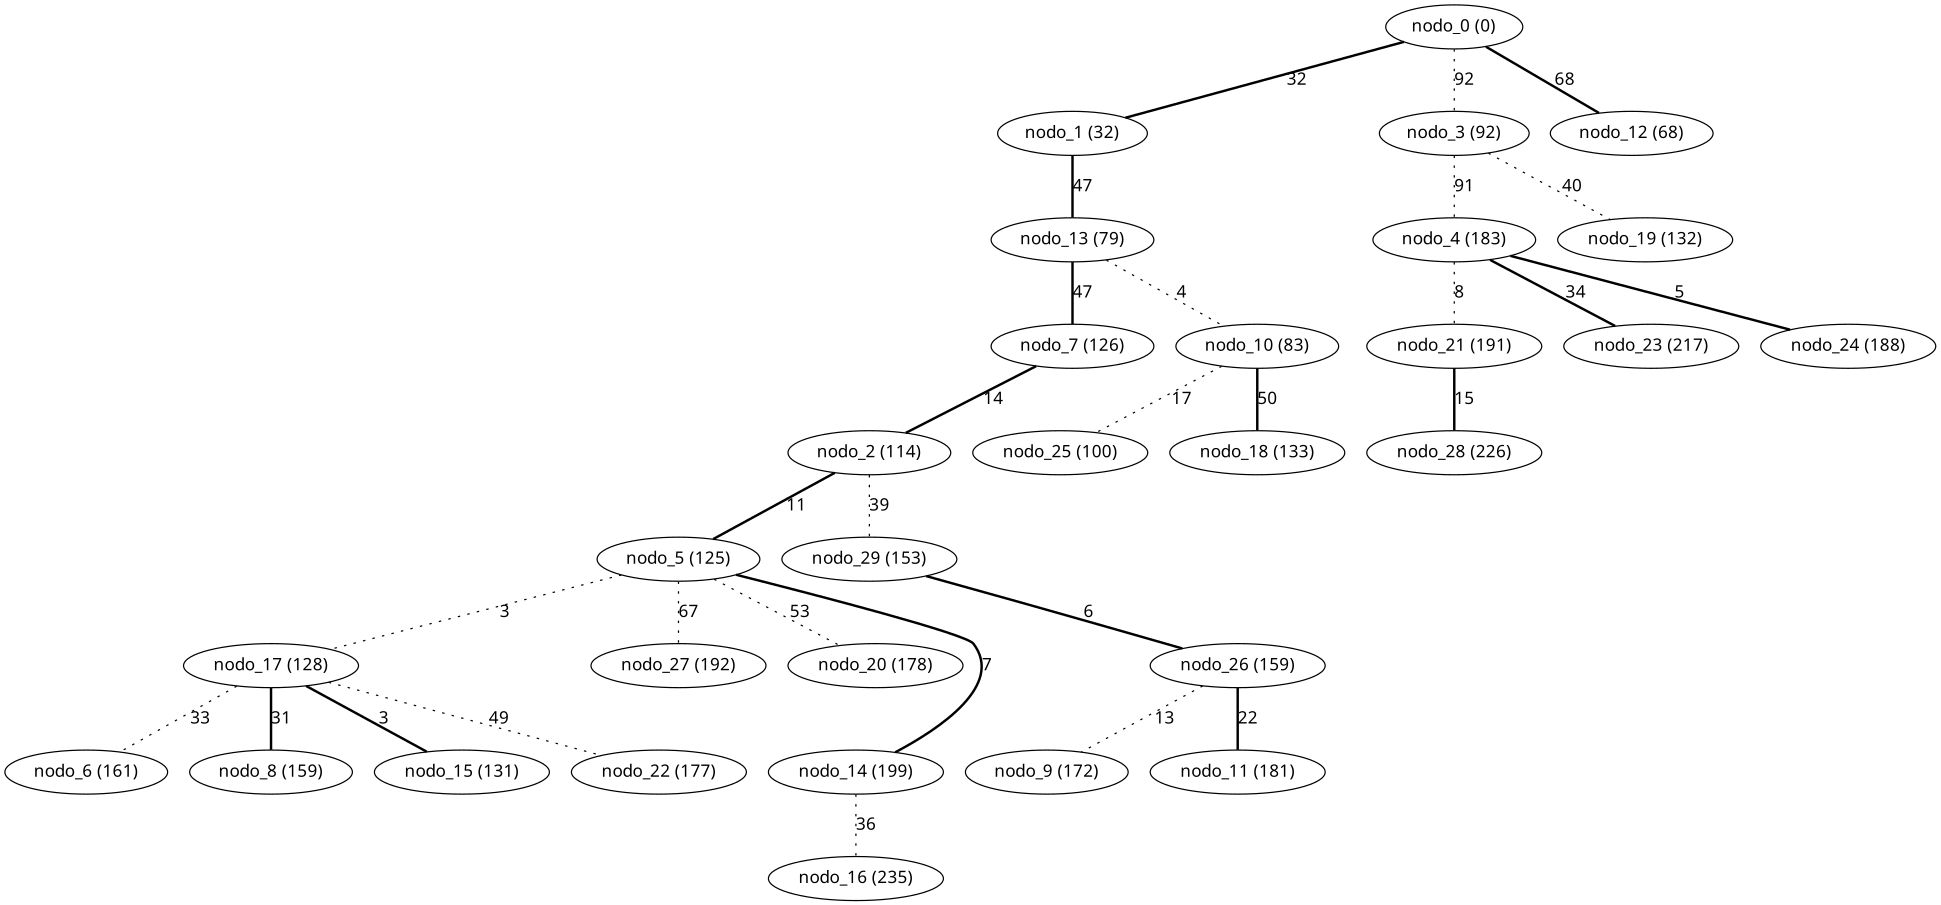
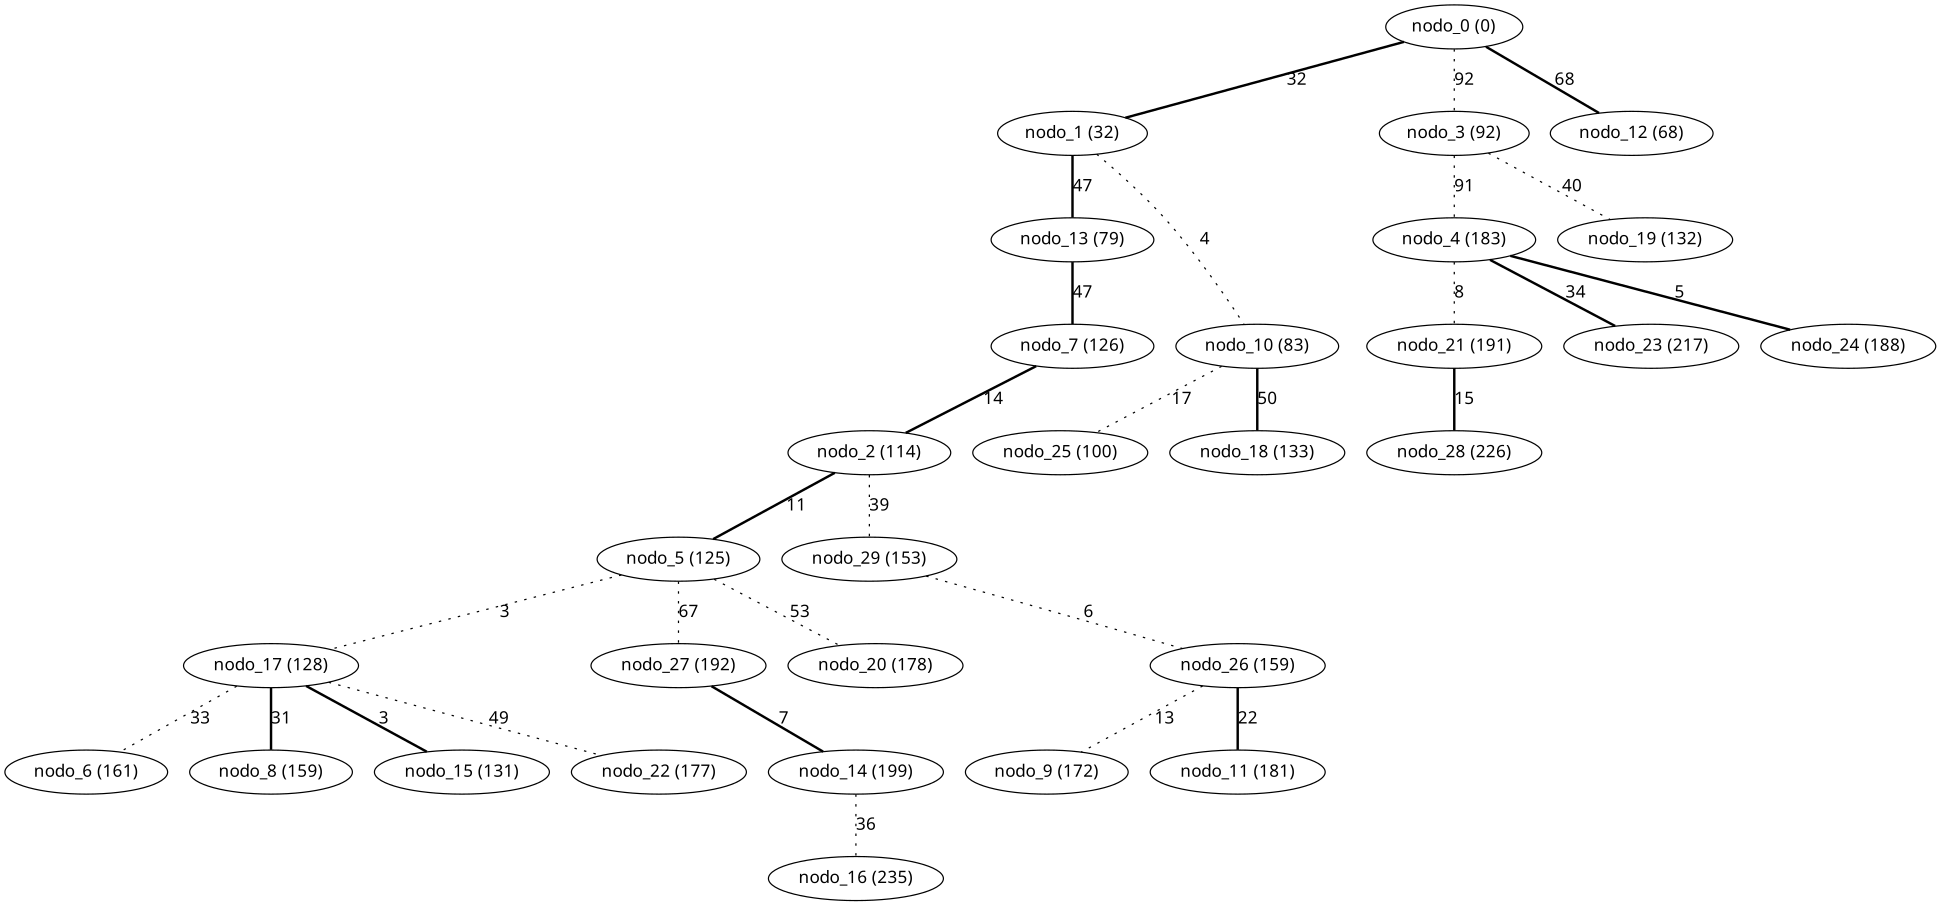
edge "nodo_13 (79)" -- "nodo_10 (83)": now "nodo_1 (32)" -- "nodo_10 (83)"
edge "nodo_29 (153)" -- "nodo_26 (159)": style bold -> dotted
edge "nodo_5 (125)" -- "nodo_14 (199)": now "nodo_27 (192)" -- "nodo_14 (199)"
